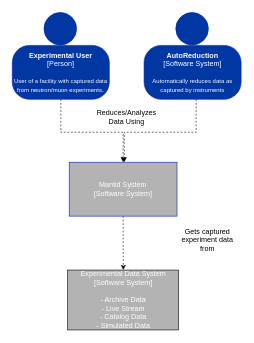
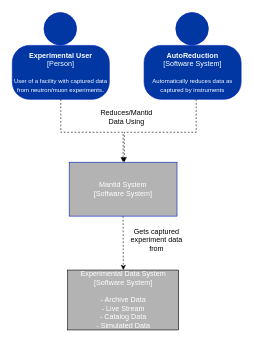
node "Reduces/Analyzes Data Using": label "Reduces/Analyzes Data Using" -> "Reduces/Mantid Data Using"
node "Gets captured experiment data from": moved (208, 240) -> (157, 240)
